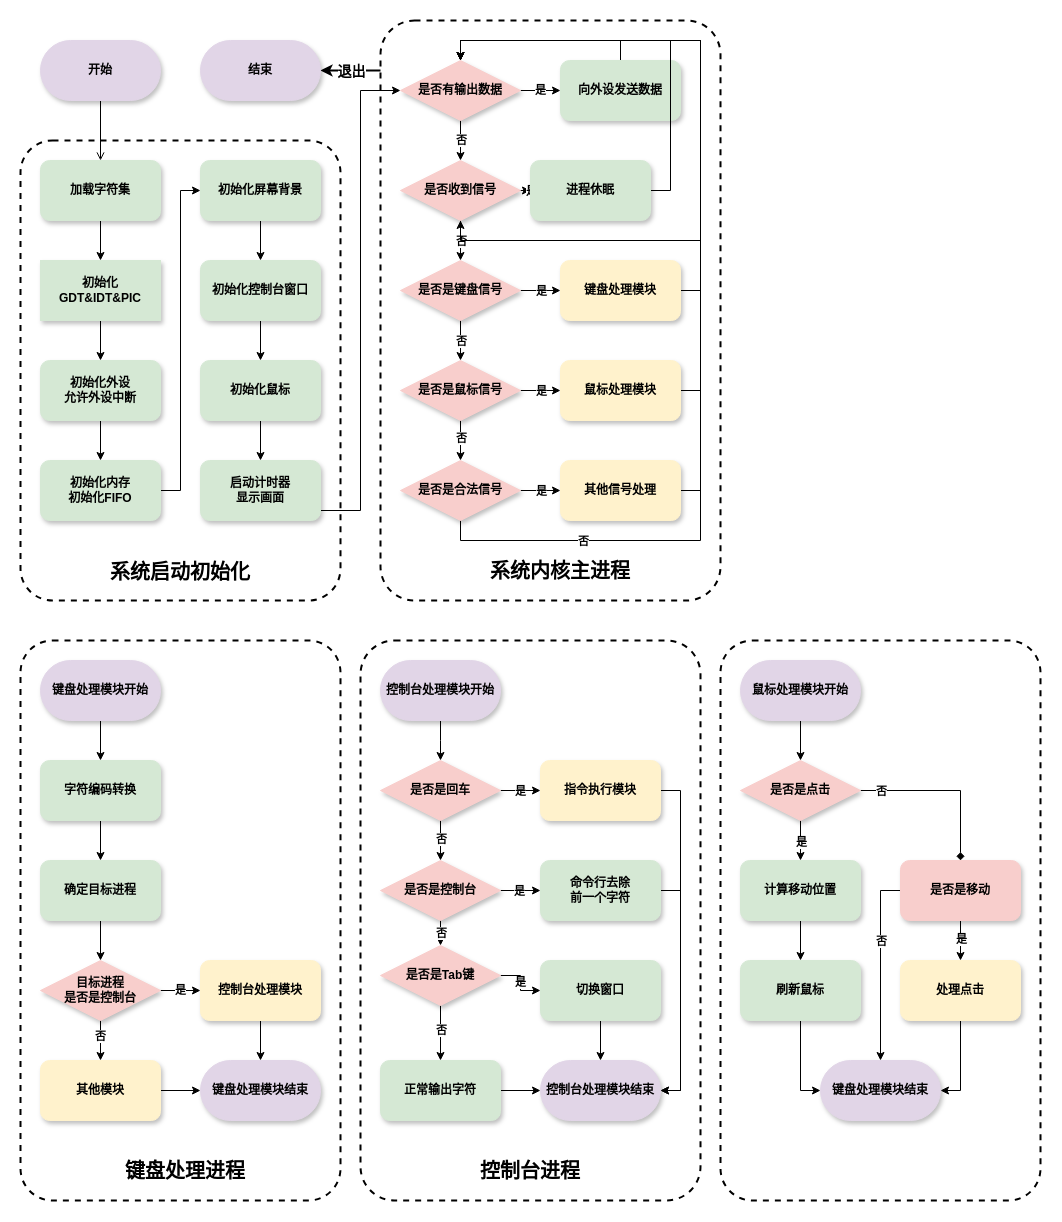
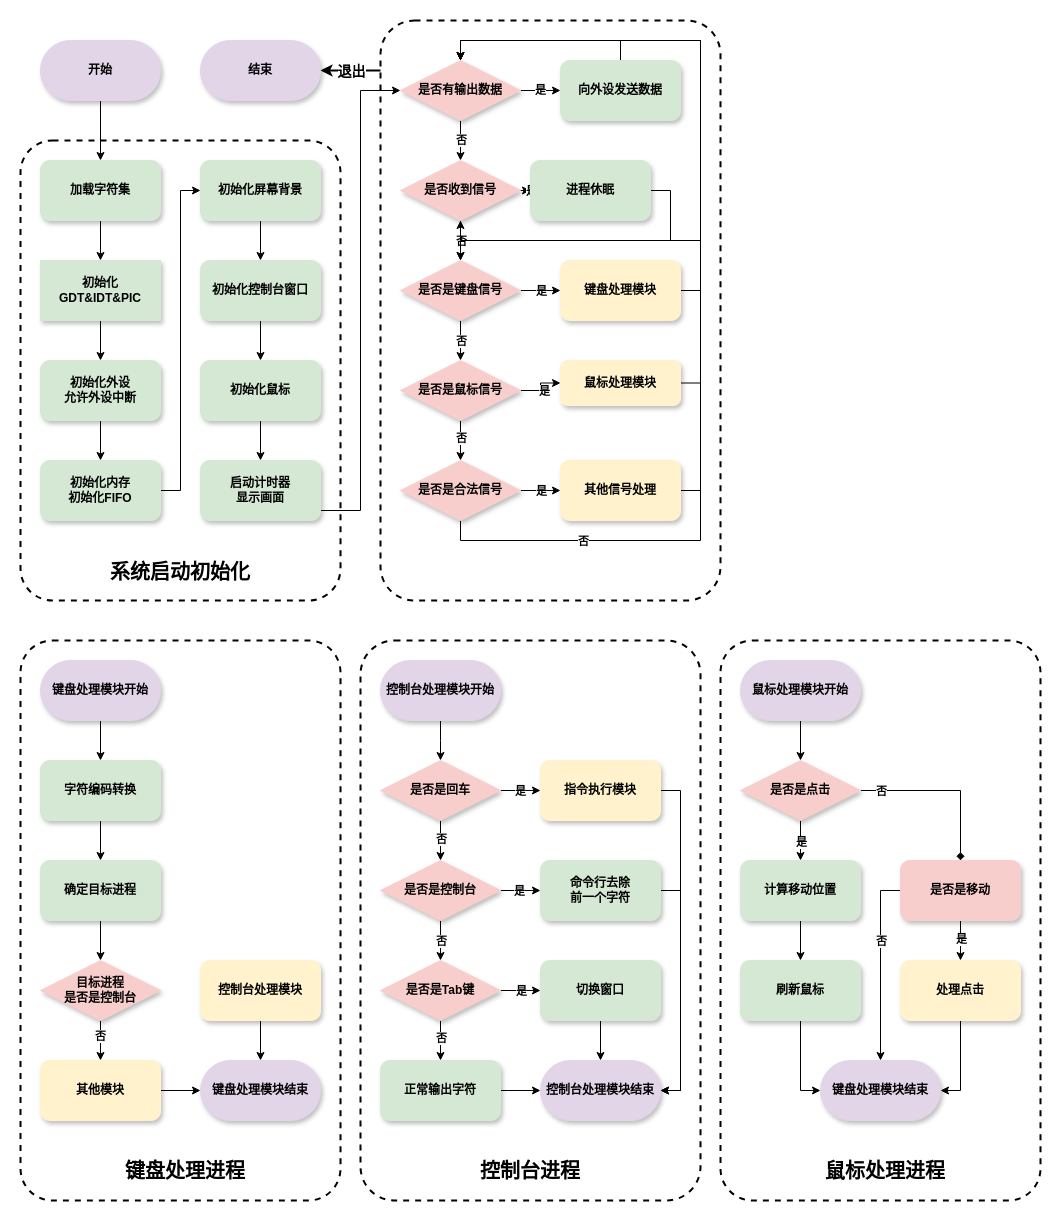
edge "进程休眠" -> "是否有输出数据": now "进程休眠" -> "是否是键盘信号"
edge "开始" -> "加载字符集": arrowhead open -> classic
node "鼠标处理模块": size 120x60 -> 120x45
node "系统内核主进程": removed
node "是否是Tab键": moved (441, 976) -> (441, 991)
edge "目标进程 是否是控制台" -> "控制台处理模块": removed, label "是"
node "鼠标处理进程": added
